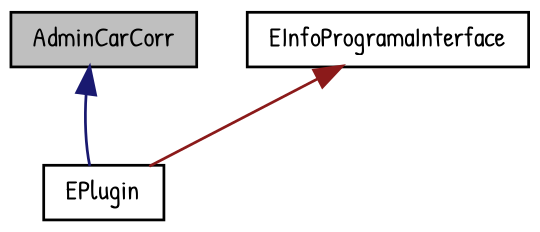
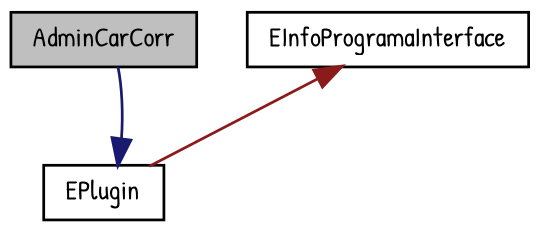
edge "EPlugin" -> "AdminCarCorr": reversed
